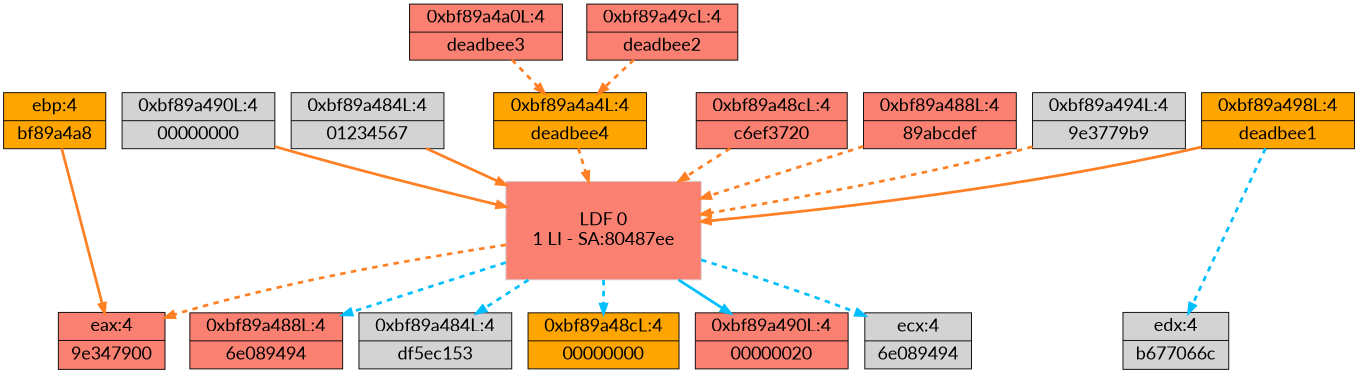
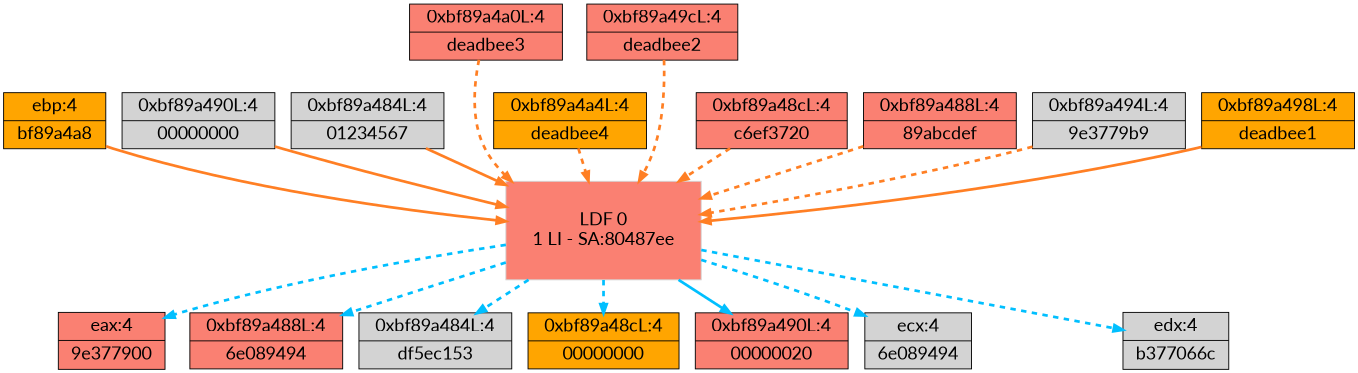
edge "0xbf89a4a0L:4" -> "0xbf89a4a4L:4": now "0xbf89a4a0L:4" -> "LDF 0 1 LI - SA:80487ee"
edge "0xbf89a49cL:4" -> "0xbf89a4a4L:4": now "0xbf89a49cL:4" -> "LDF 0 1 LI - SA:80487ee"
edge "ebp:4" -> "eax:4": now "ebp:4" -> "LDF 0 1 LI - SA:80487ee"
edge "0xbf89a498L:4" -> "edx:4": now "LDF 0 1 LI - SA:80487ee" -> "edx:4"
edge "LDF 0 1 LI - SA:80487ee" -> "eax:4": color chocolate1 -> deepskyblue1
node "eax:4": text "9e347900" -> "9e377900"
node "edx:4": text "b677066c" -> "b377066c"
